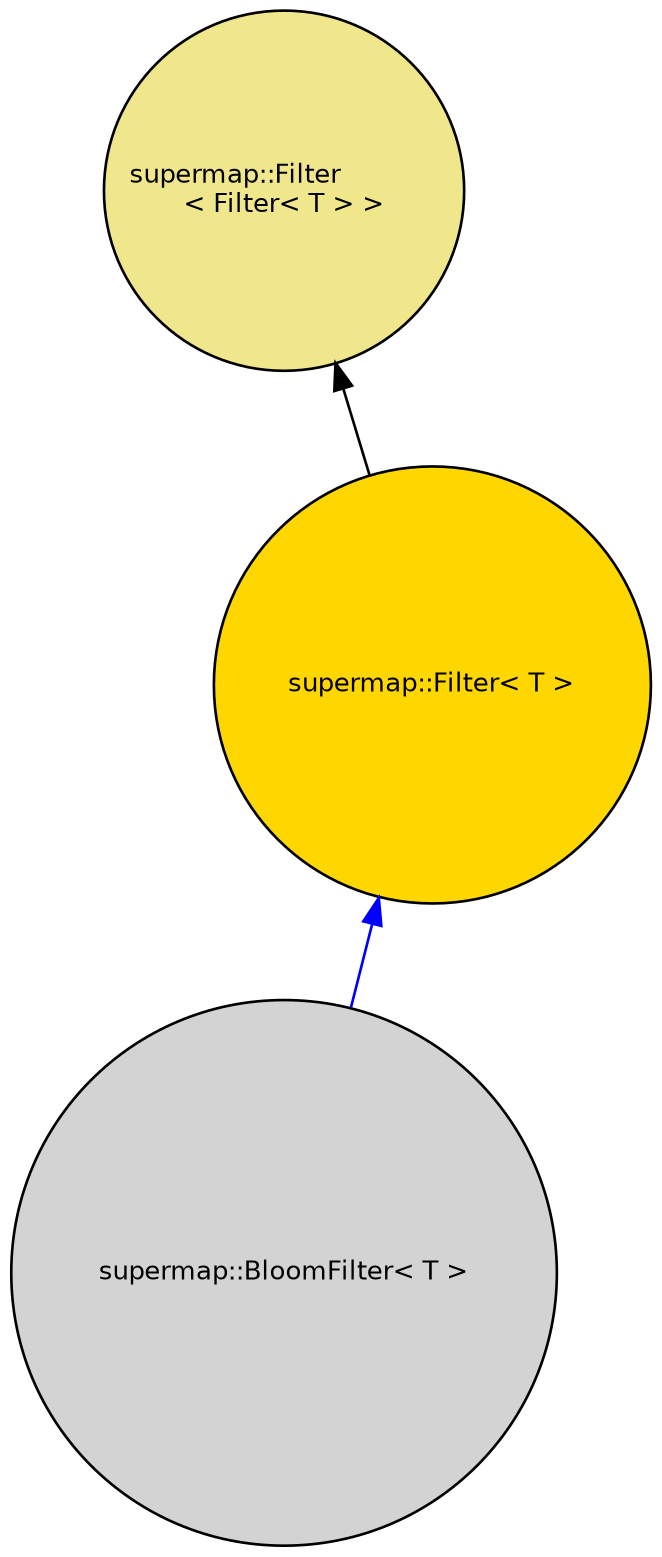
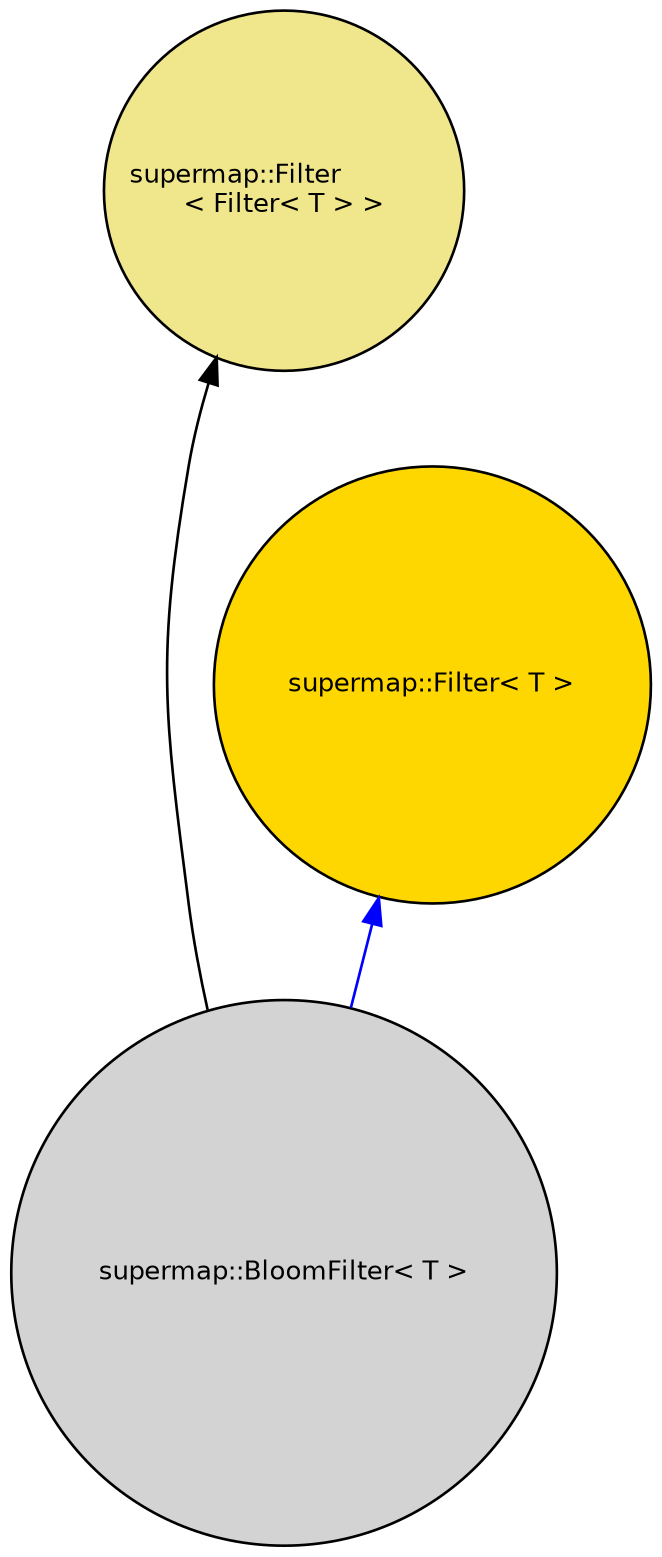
edge "supermap::Filter< T >" -> "supermap::Filter < Filter< T > >": now "supermap::BloomFilter< T >" -> "supermap::Filter < Filter< T > >"
